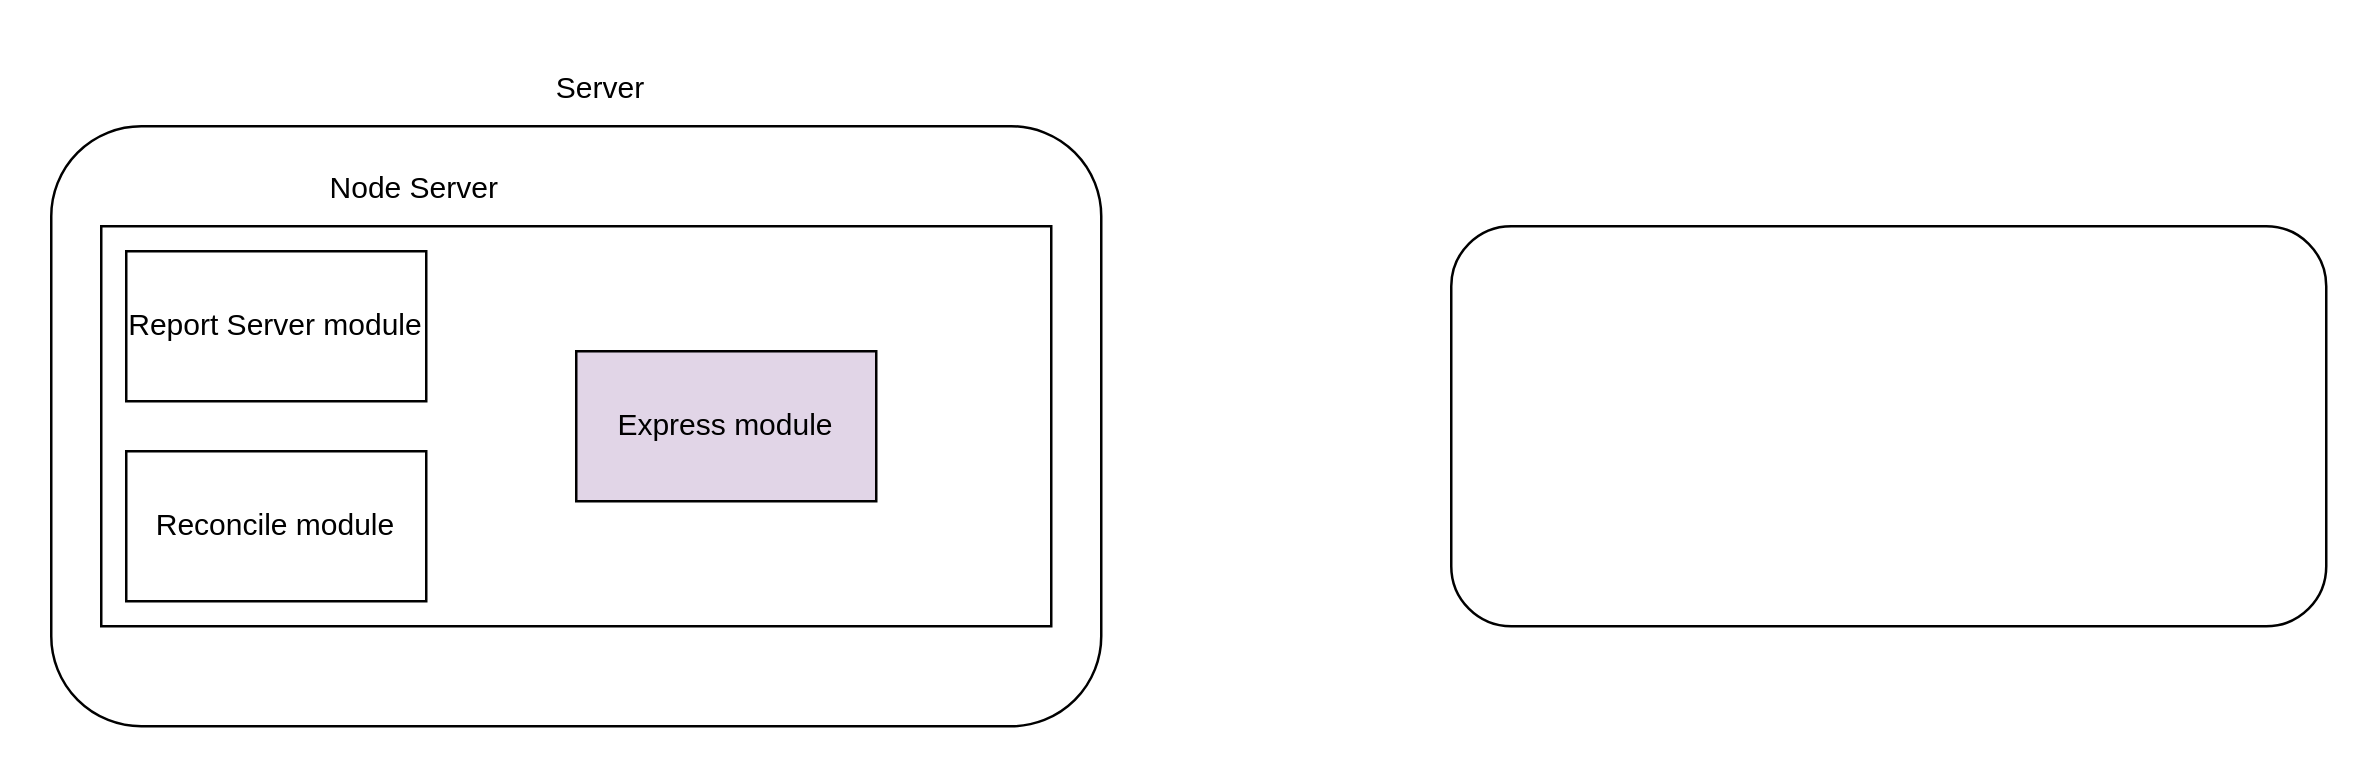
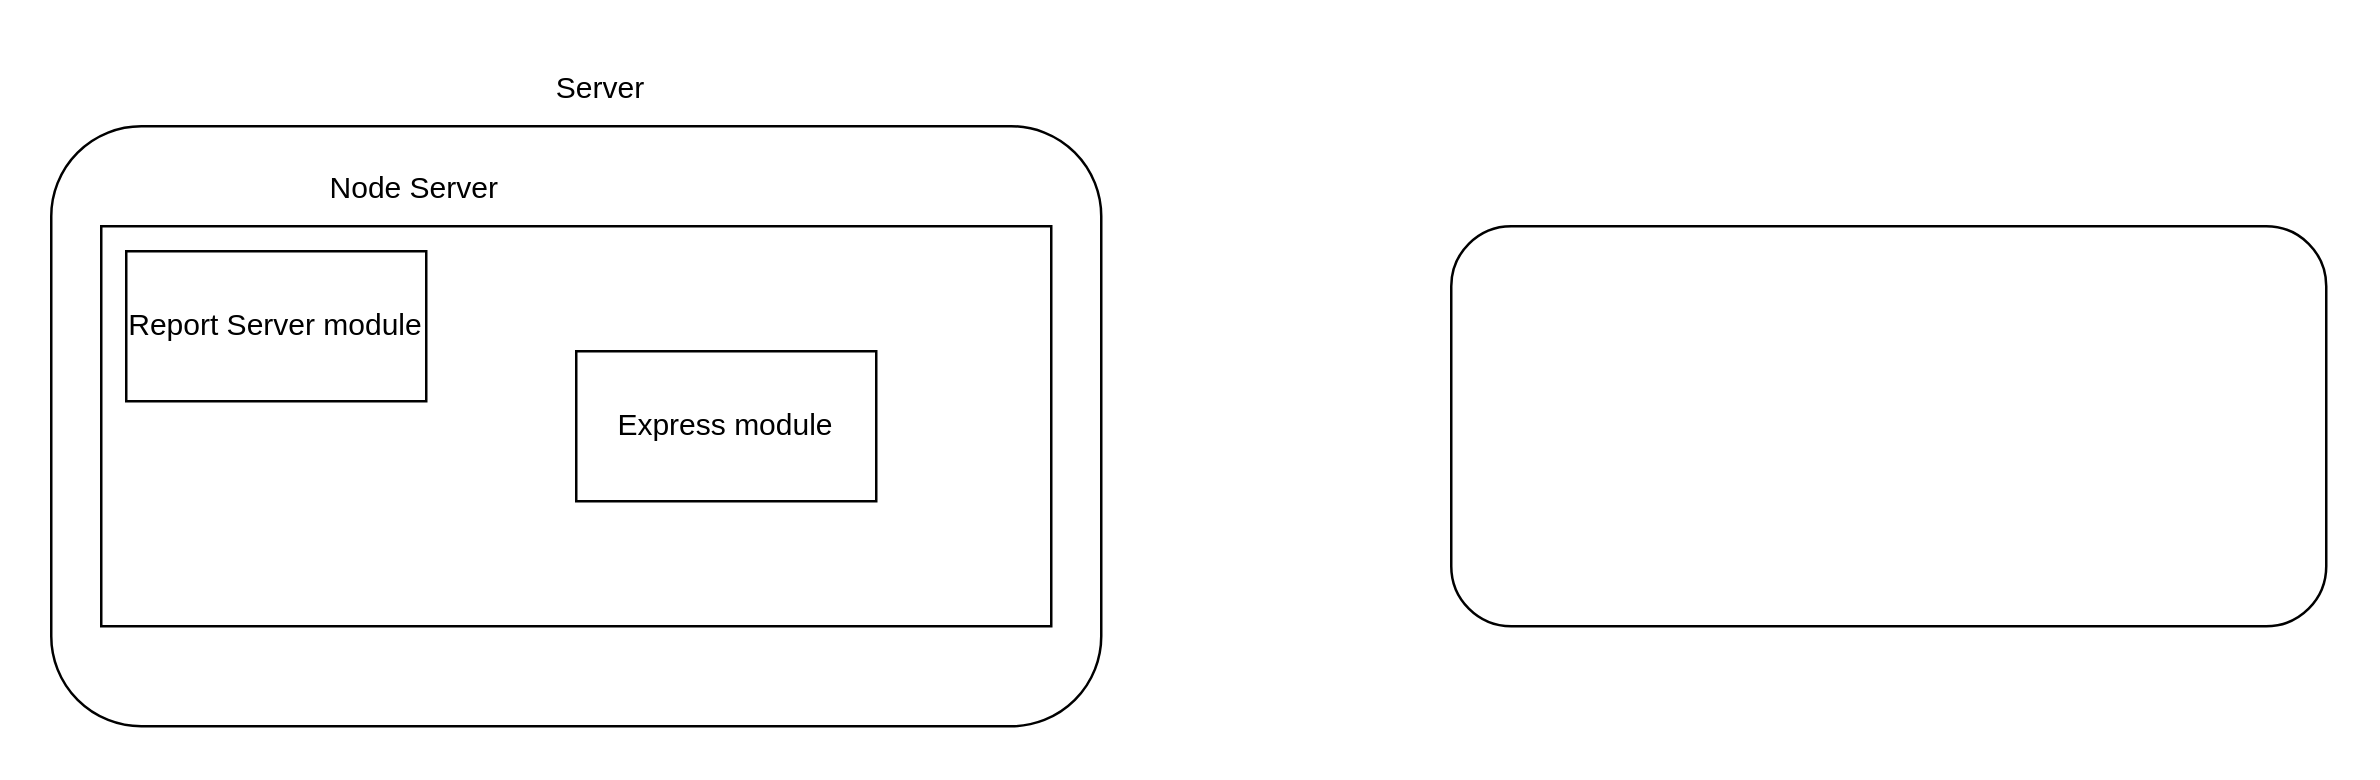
node "Express module": fillcolor #e1d5e7 -> #ffffff
node "Reconcile module": removed
